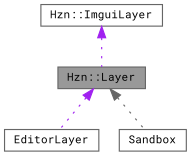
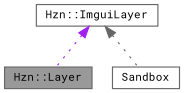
edge "Sandbox" -> "Hzn::Layer": now "Sandbox" -> "Hzn::ImguiLayer"
node "EditorLayer": removed
